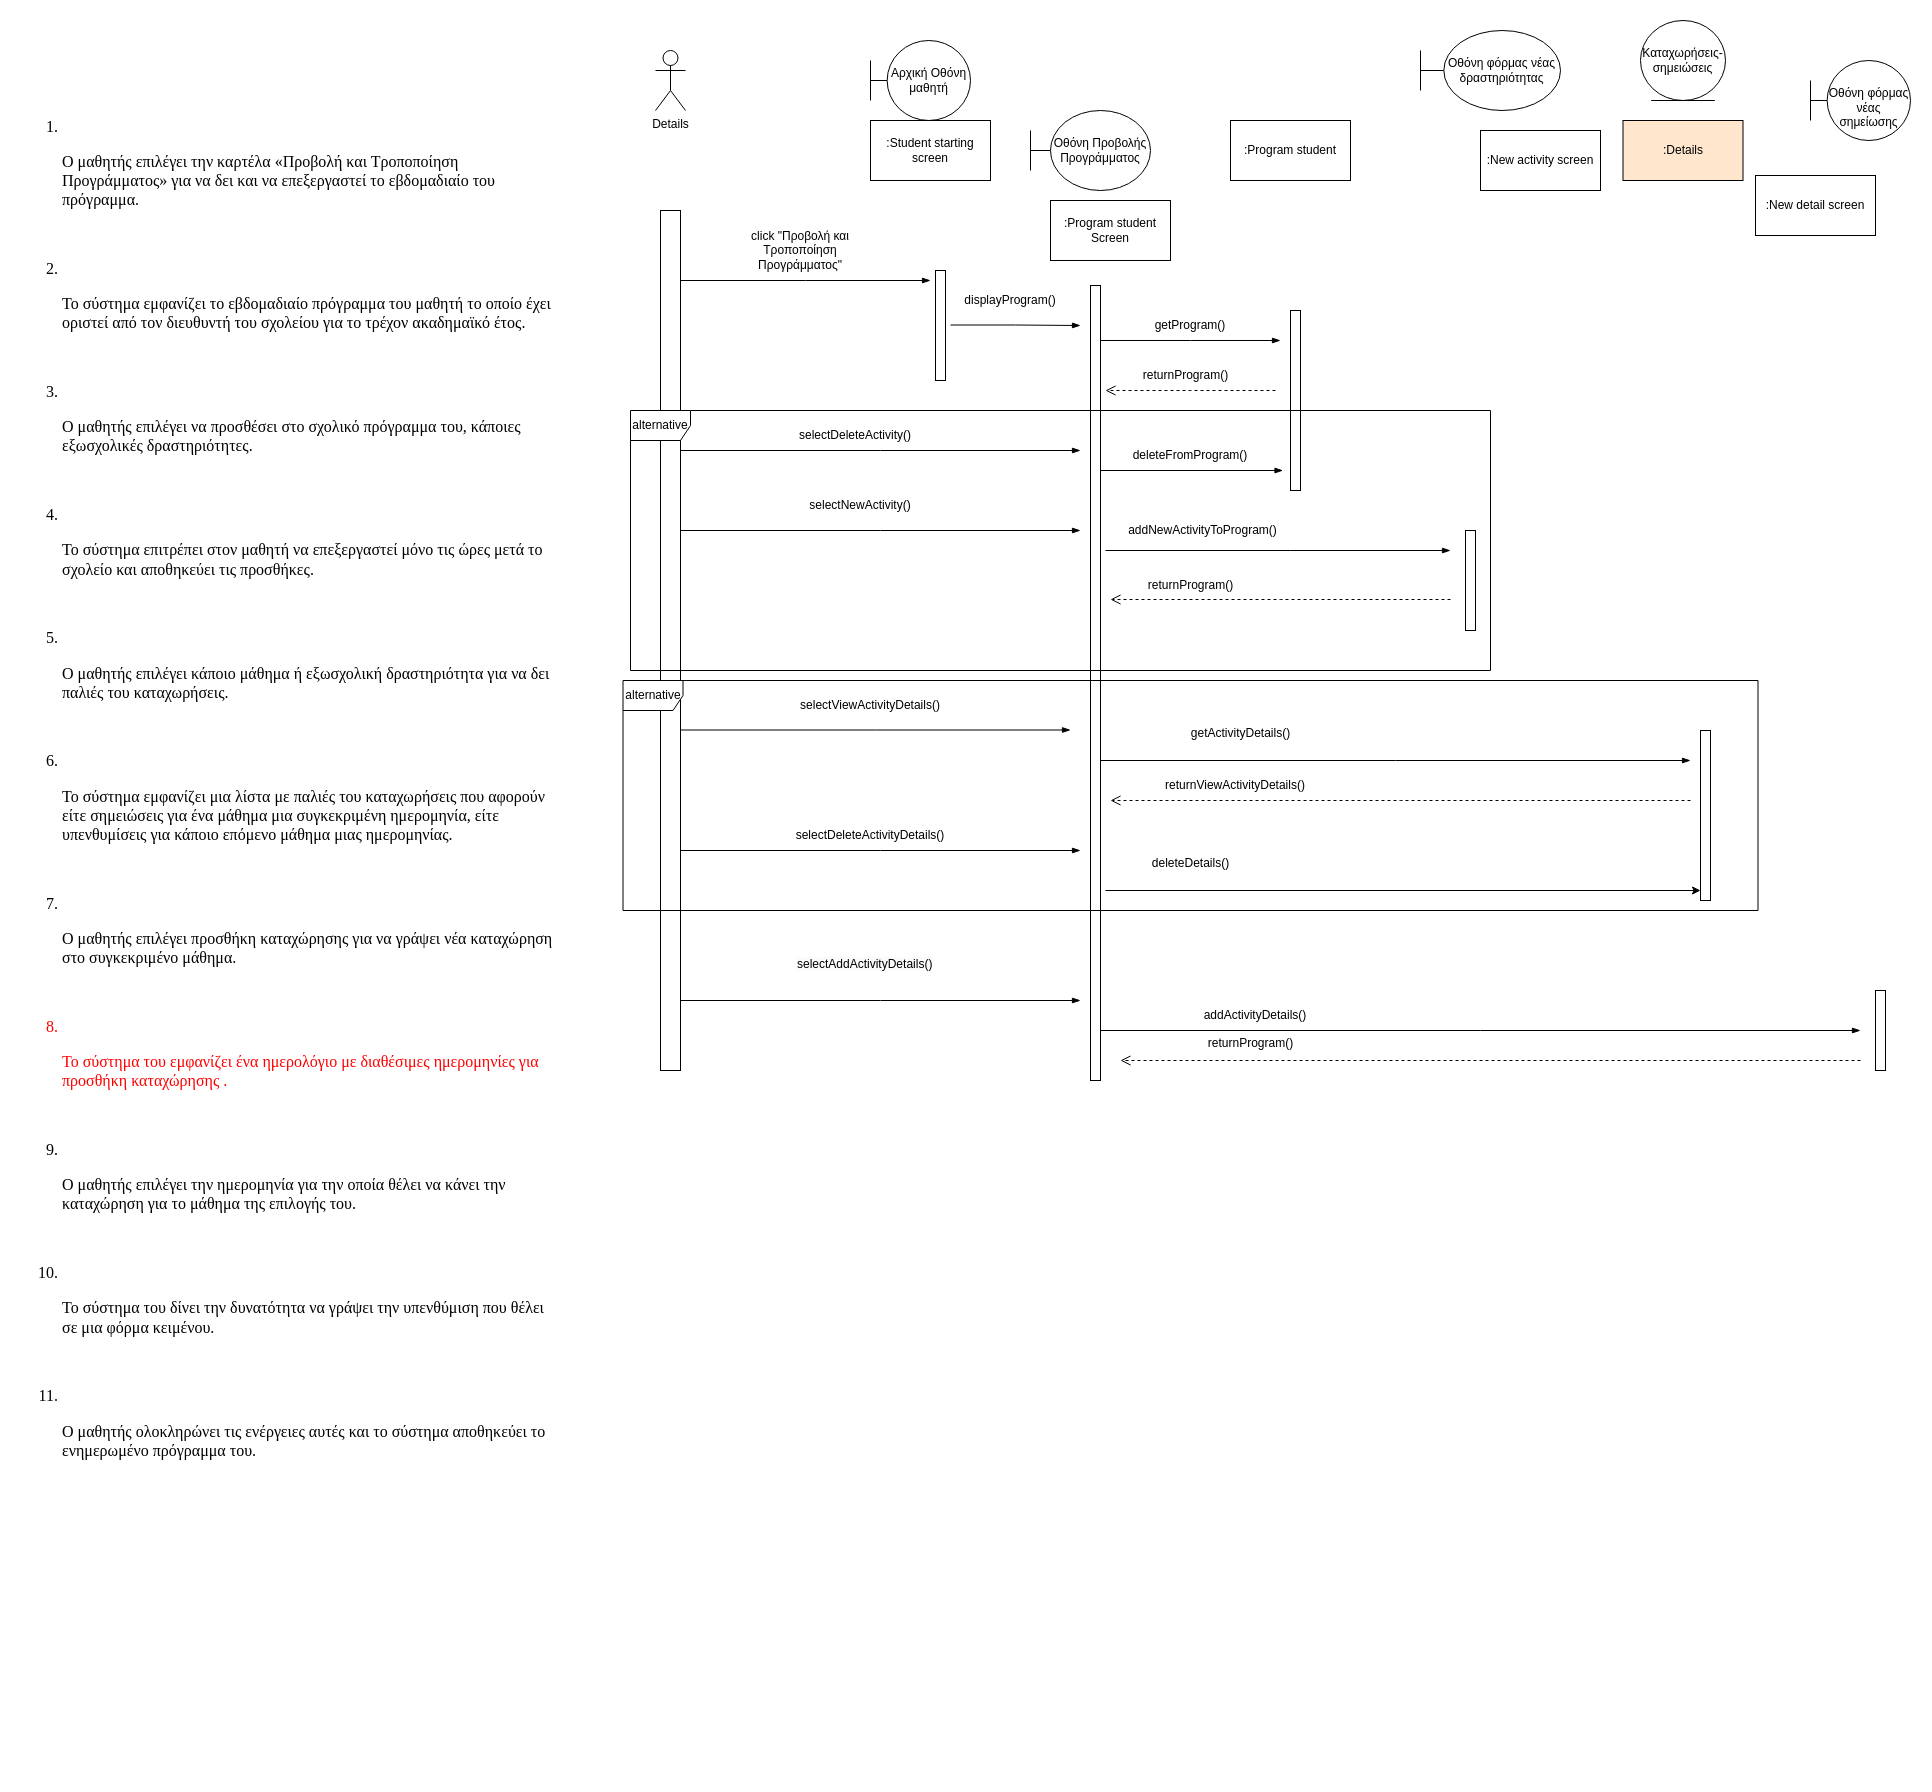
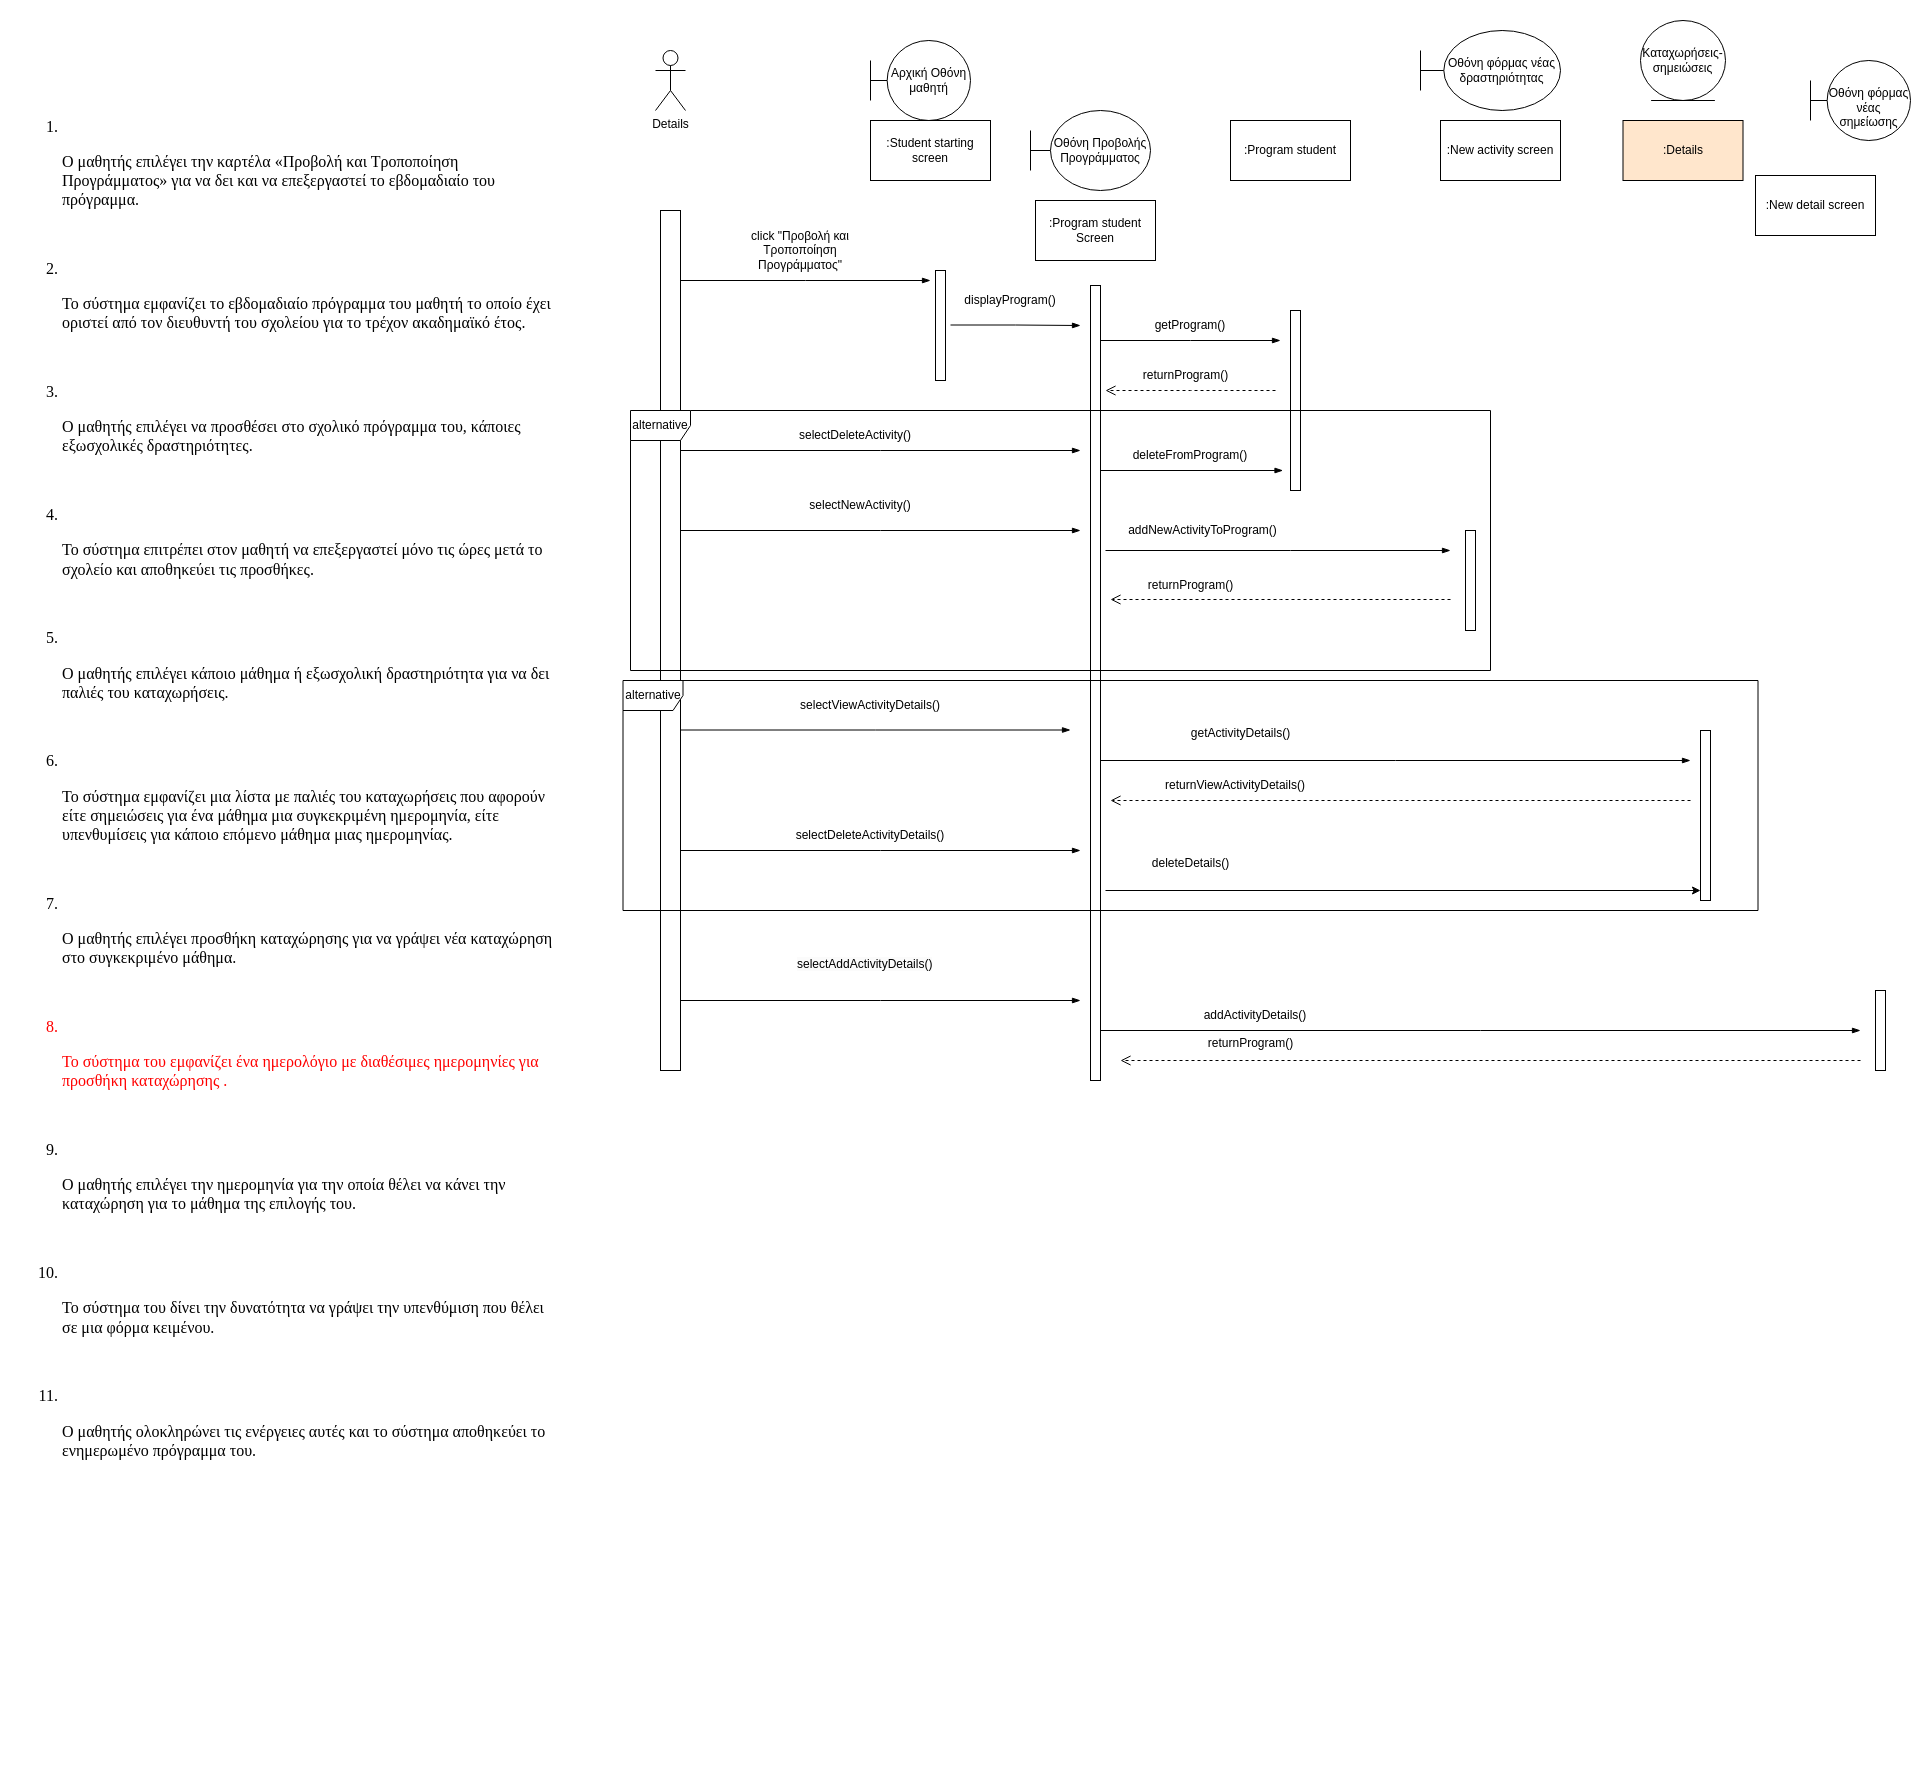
node ":New activity screen": moved (1541, 161) -> (1501, 151)
node ":Program student Screen": moved (1111, 231) -> (1096, 231)
